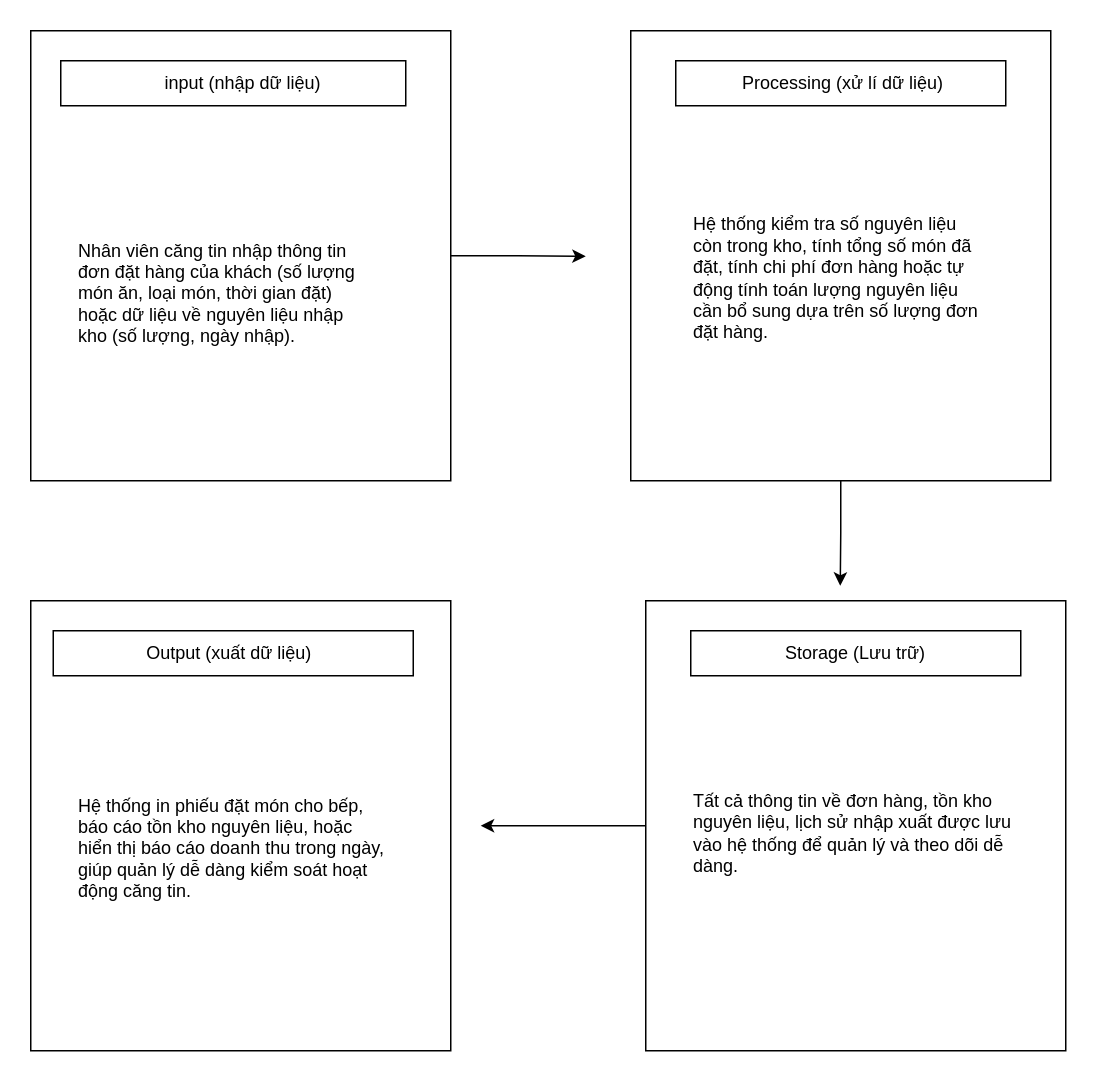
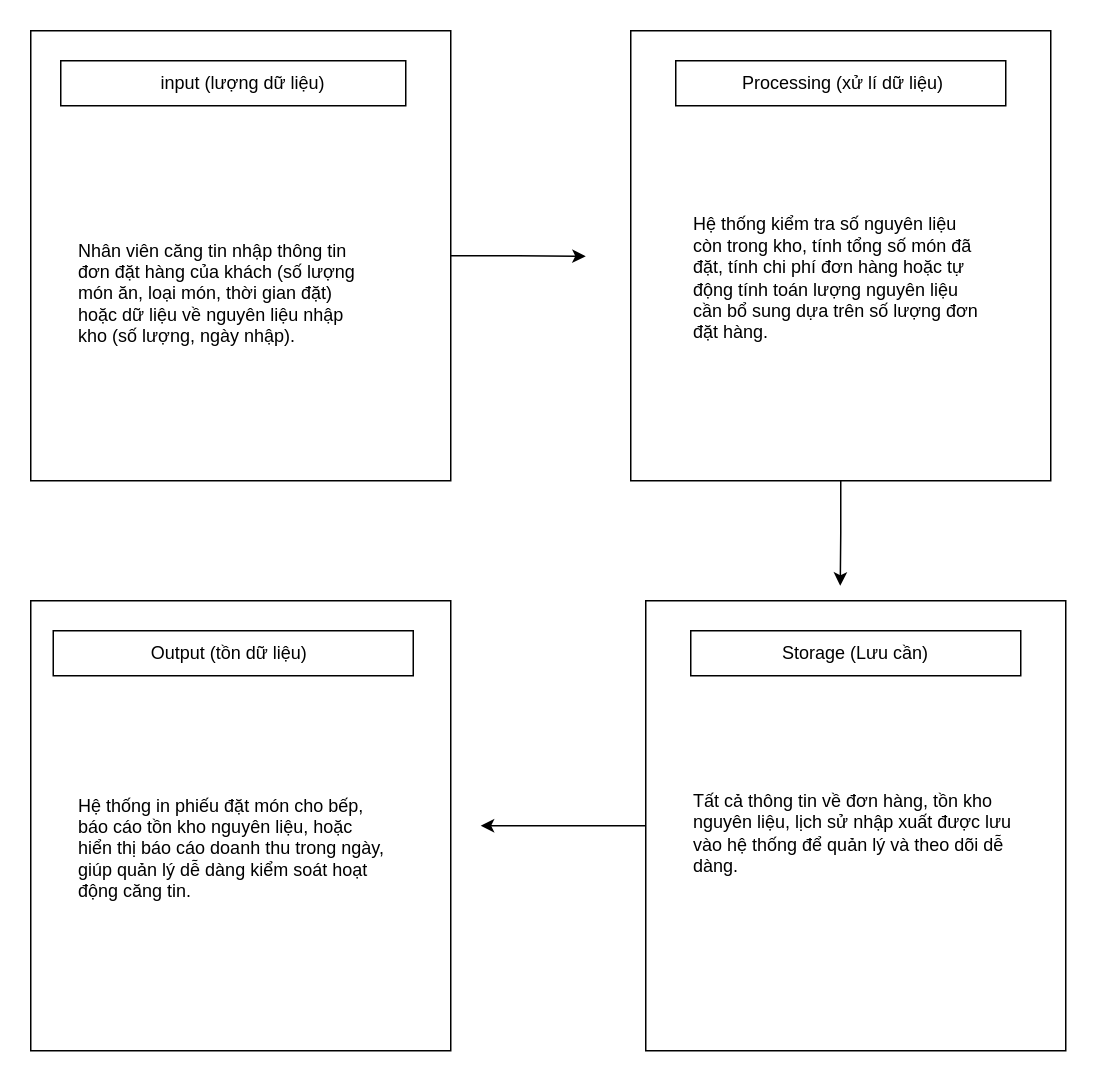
node "input (nhập dữ liệu)": label "input (nhập dữ liệu)" -> "input (lượng dữ liệu)"
node "Output (xuất dữ liệu)": label "Output (xuất dữ liệu)" -> "Output (tồn dữ liệu)"
node "Storage (Lưu trữ)": label "Storage (Lưu trữ)" -> "Storage (Lưu cần)"
